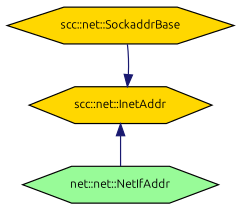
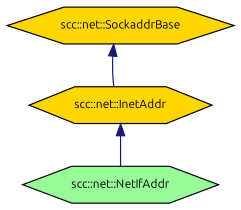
edge "scc::net::SockaddrBase" -> "scc::net::InetAddr": reversed
node "net::net::NetIfAddr": label "net::net::NetIfAddr" -> "scc::net::NetIfAddr"
